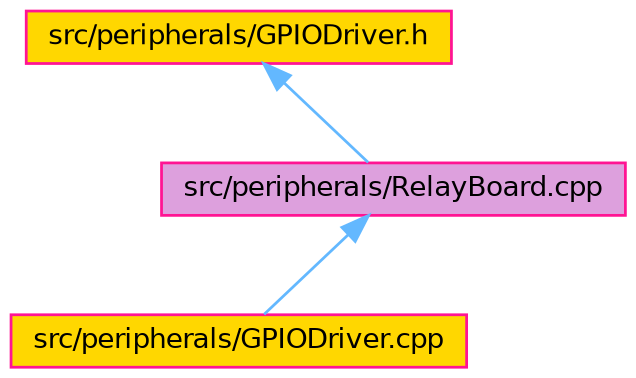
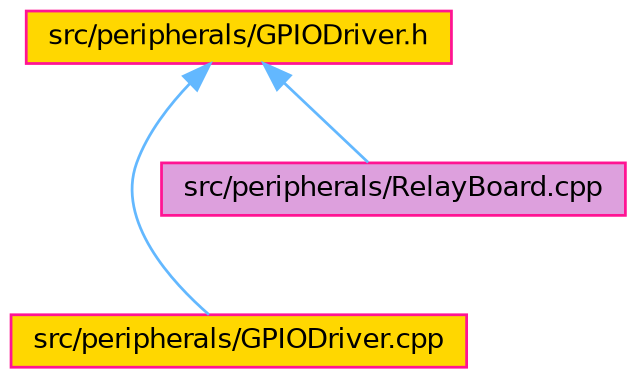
edge "src/peripherals/GPIODriver.cpp" -> "src/peripherals/RelayBoard.cpp": now "src/peripherals/GPIODriver.cpp" -> "src/peripherals/GPIODriver.h"
